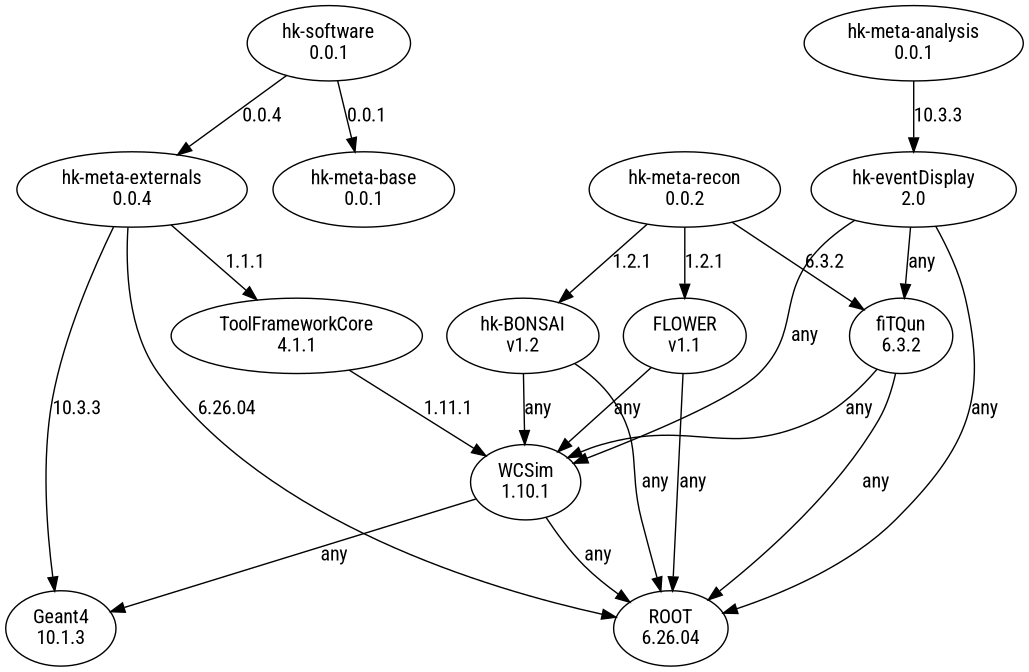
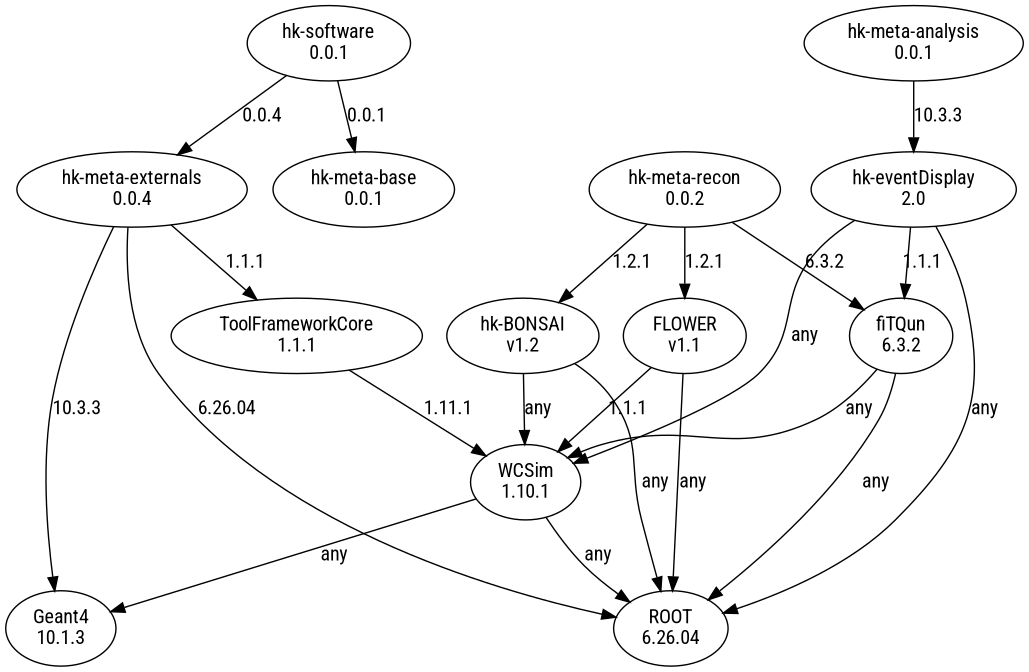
edge "hk-eventDisplay 2.0" -> "fiTQun 6.3.2": label "any" -> "1.1.1"
node "ToolFrameworkCore 4.1.1": label "ToolFrameworkCore 4.1.1" -> "ToolFrameworkCore 1.1.1"
edge "FLOWER v1.1" -> "WCSim 1.10.1": label "any" -> "1.1.1"
